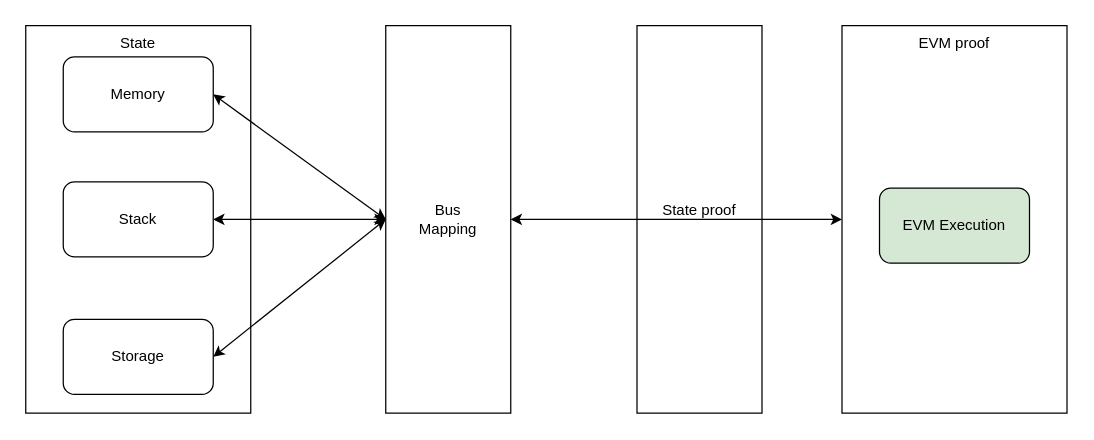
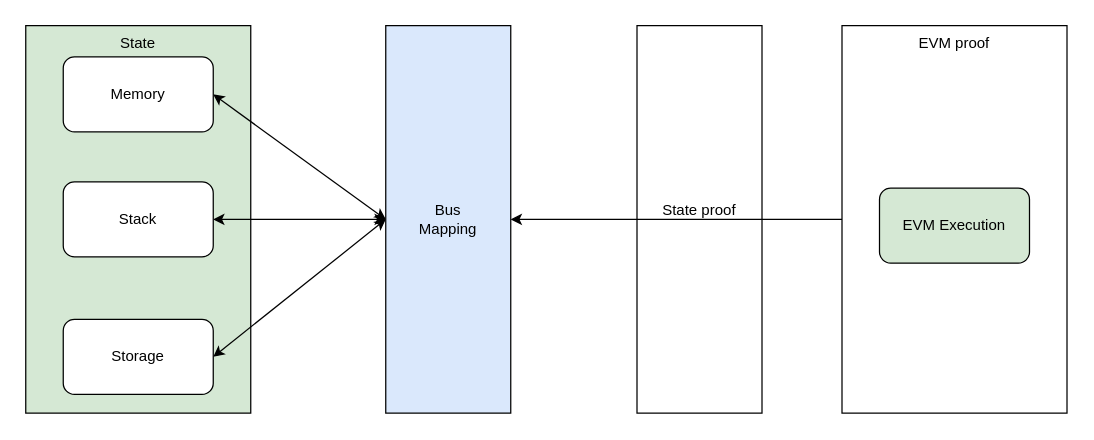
node "State": fillcolor #ffffff -> #d5e8d4
node "Bus Mapping": fillcolor #ffffff -> #dae8fc
edge "Bus Mapping" -- "EVM proof": arrowhead classic -> none
